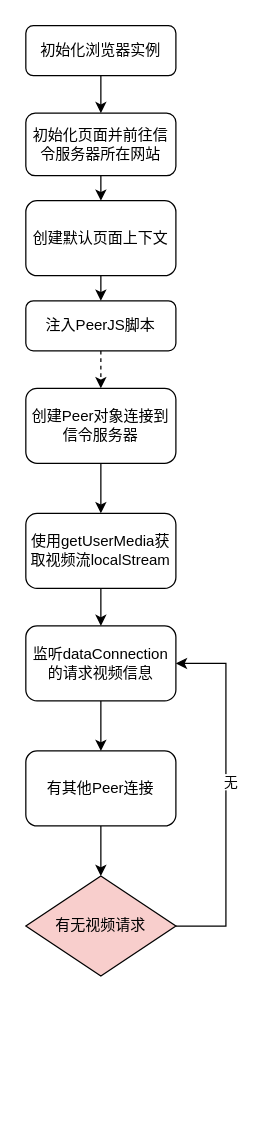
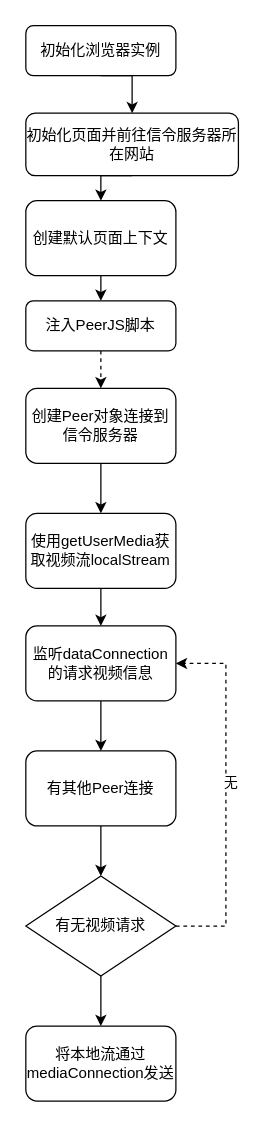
node "初始化页面并前往信令服务器所在网站": size 150x63 -> 213x63
edge "有无视频请求" -> "监听dataConnection的请求视频信息": style solid -> dashed
node "有无视频请求": fillcolor #f8cecc -> #ffffff
edge "有无视频请求" -> "将本地流通过mediaConnection发送": added
node "将本地流通过mediaConnection发送": added
